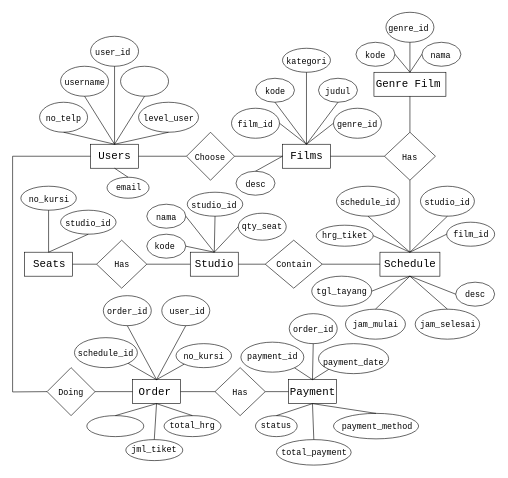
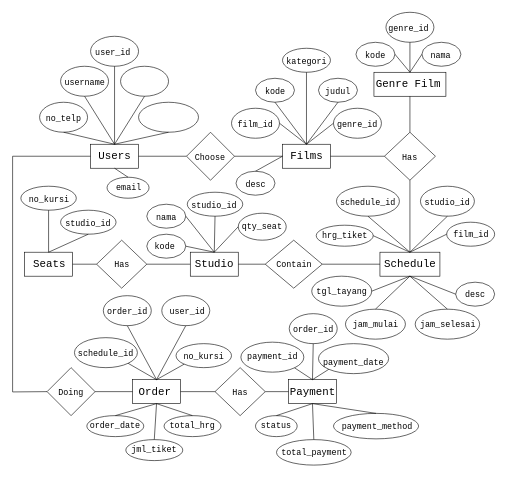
node "level_user": removed
node "order_date": added
